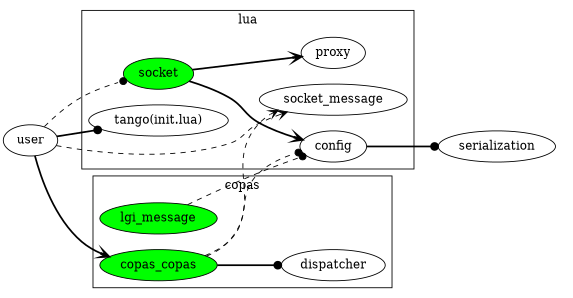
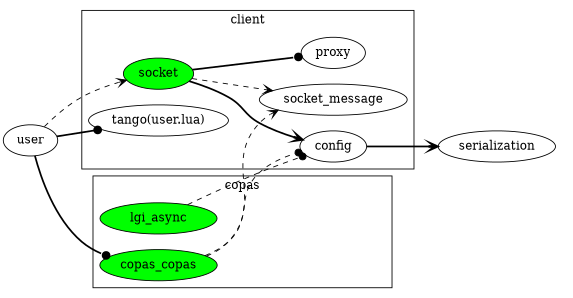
cluster "lua": label "lua" -> "client"
edge "socket" -> "proxy": arrowhead vee -> dot
edge "user" -> "socket": arrowhead dot -> vee
node "tango(init.lua)": label "tango(init.lua)" -> "tango(user.lua)"
edge "config" -> "serialization": arrowhead dot -> vee
edge "user" -> "socket_message": now "socket" -> "socket_message"
edge "user" -> "copas_copas": arrowhead vee -> dot
node "lgi_message": label "lgi_message" -> "lgi_async"
node "dispatcher": removed
